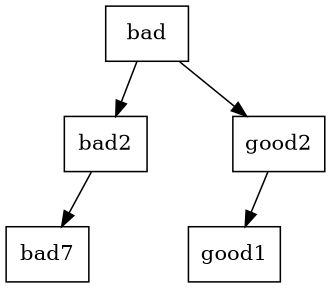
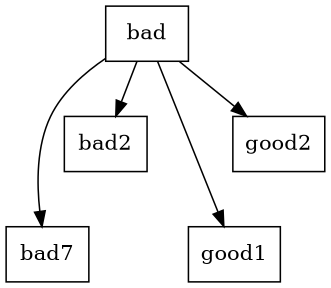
edge "good2" -> "good1": now "bad" -> "good1"
edge "bad2" -> "bad7": now "bad" -> "bad7"
